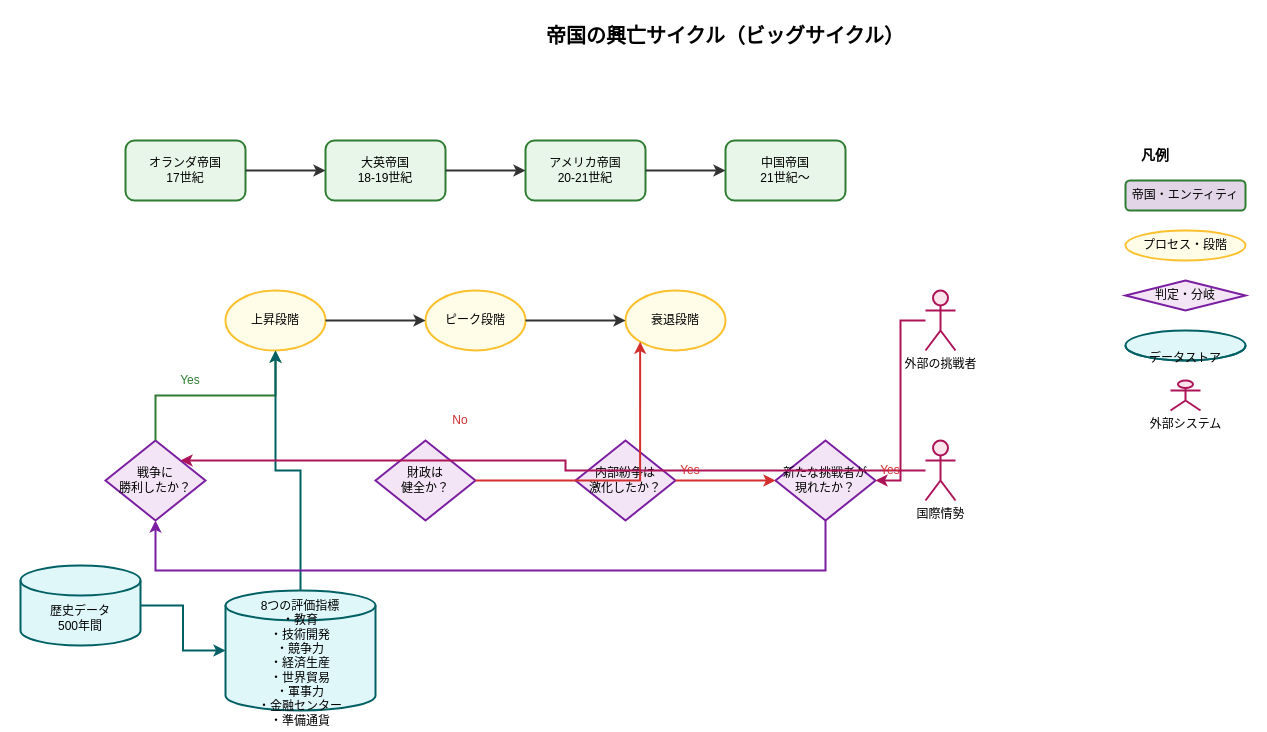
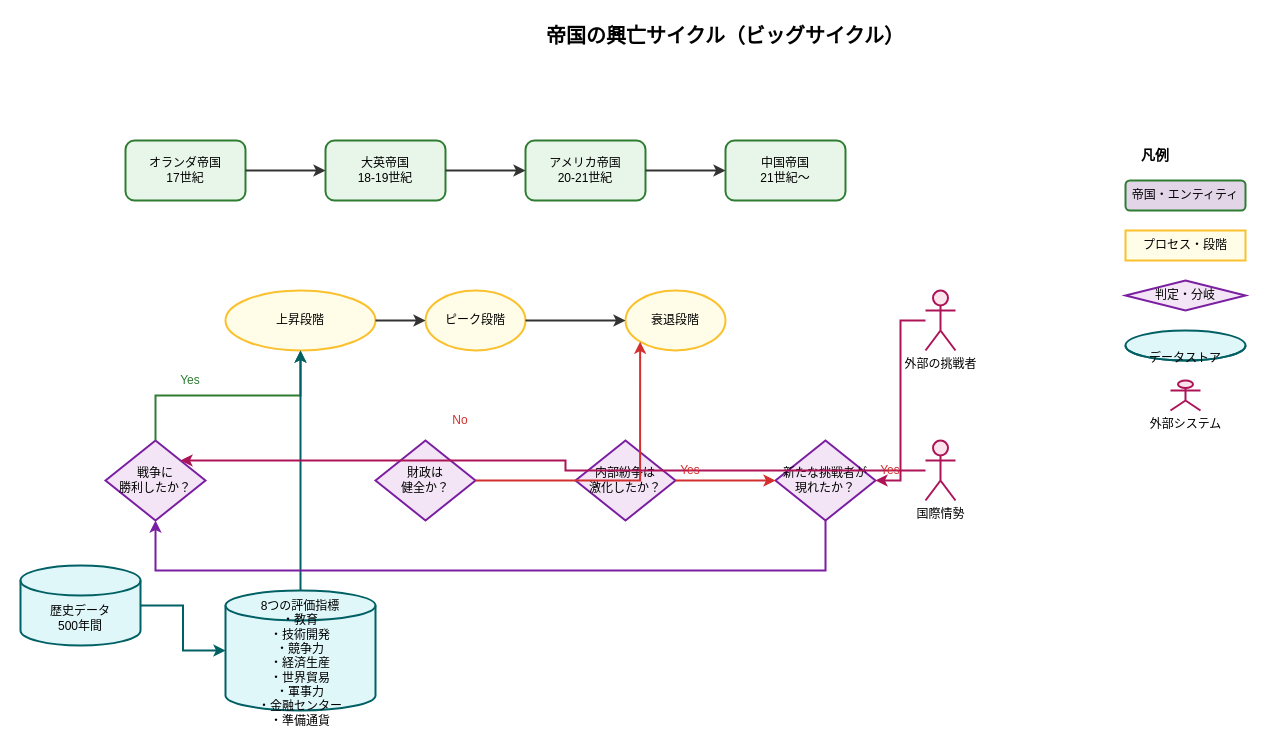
node "プロセス・段階": shape ellipse -> rectangle
node "上昇段階": size 100x60 -> 150x60
